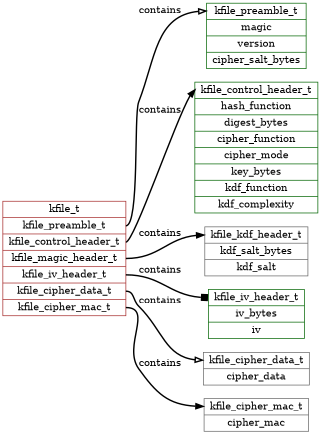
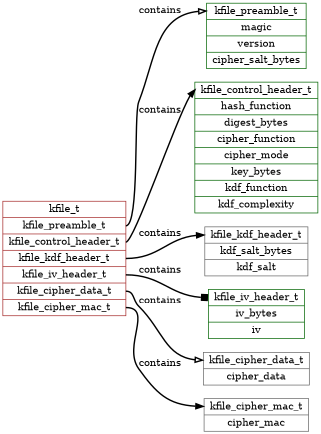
node "kfile_t": text "kfile_magic_header_t" -> "kfile_kdf_header_t"
